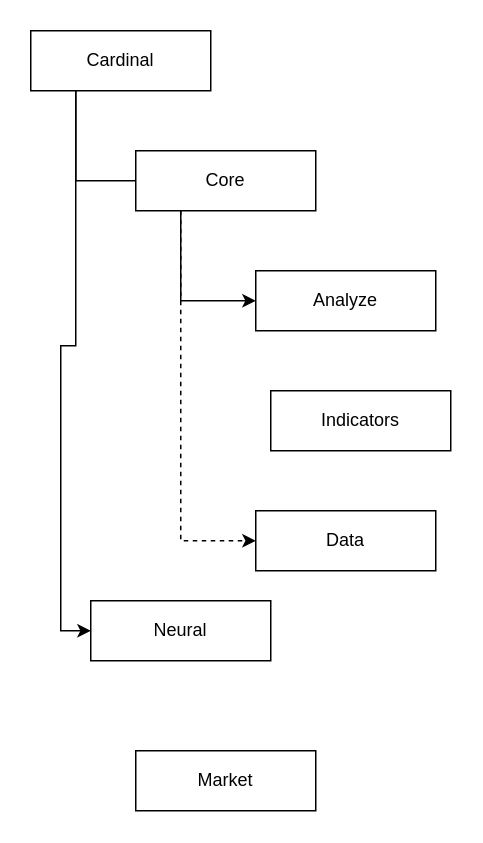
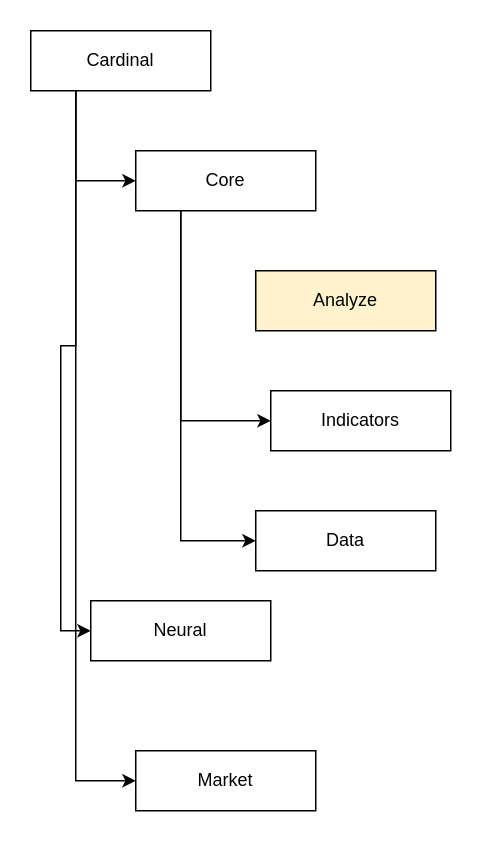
edge "Cardinal" -- "Core": arrowhead none -> classic
edge "Core" -> "Analyze": removed
node "Analyze": fillcolor #ffffff -> #fff2cc
edge "Core" -> "Indicators": added
edge "Core" -> "Data": style dashed -> solid
edge "Cardinal" -> "Market": added
